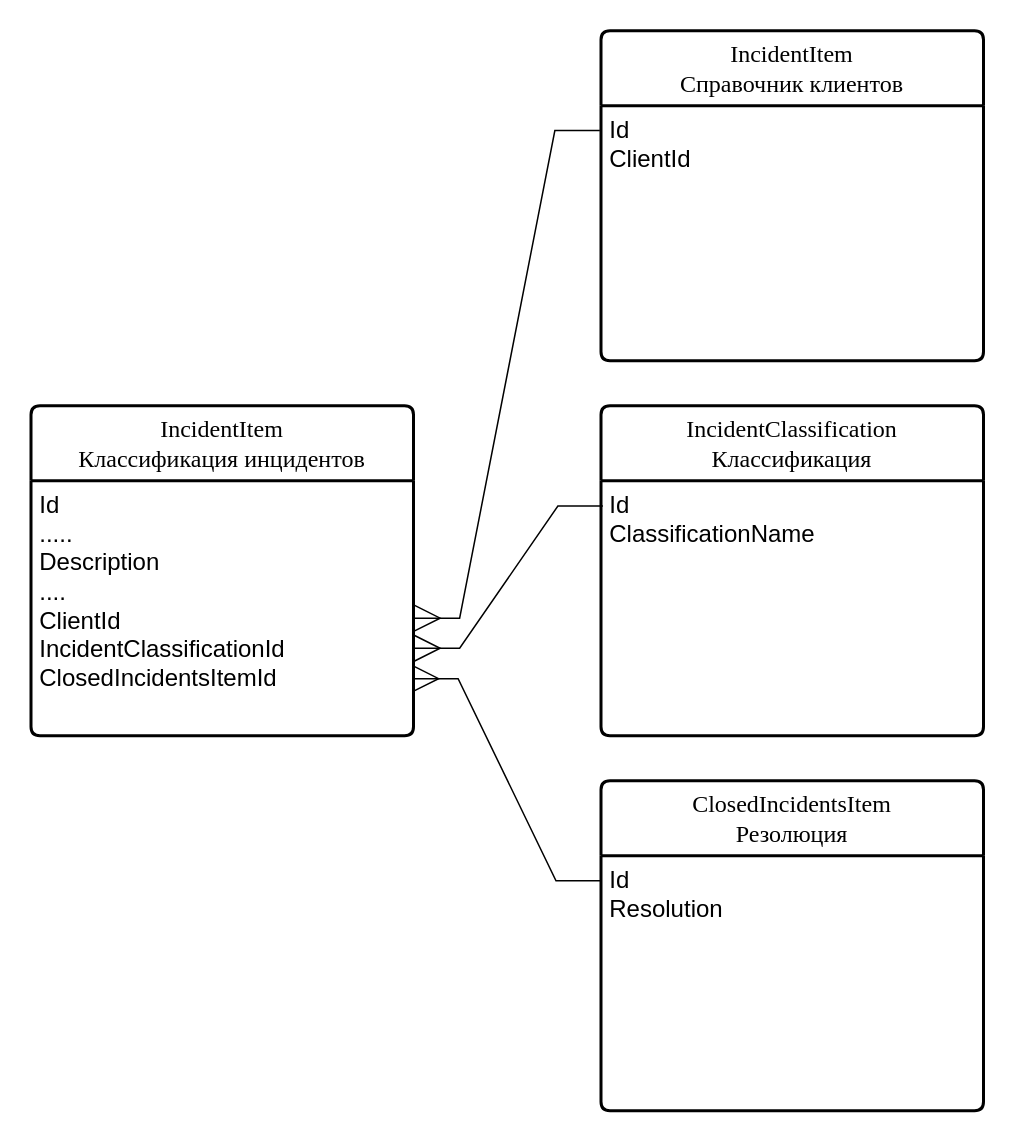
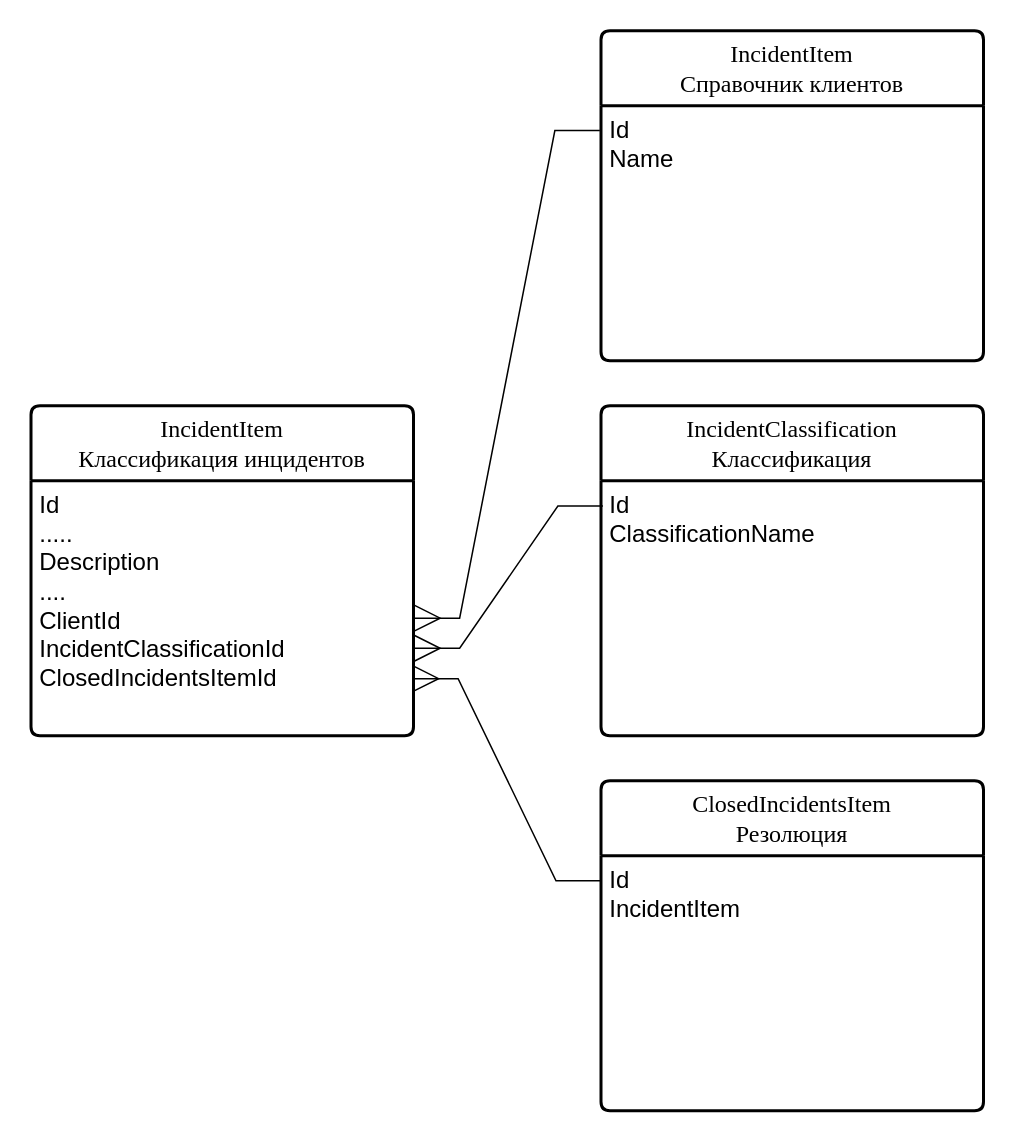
node "Id ClientId": label "Id ClientId" -> "Id Name"
node "Id Resolution": label "Id Resolution" -> "Id IncidentItem"
